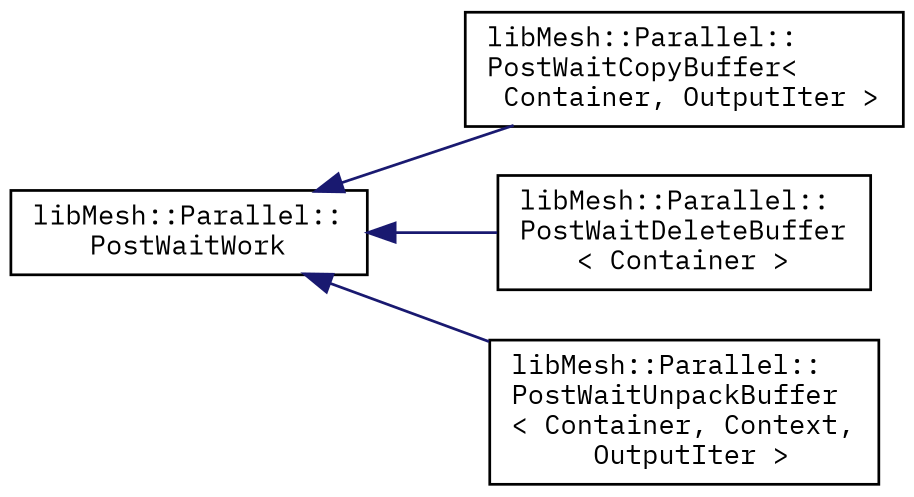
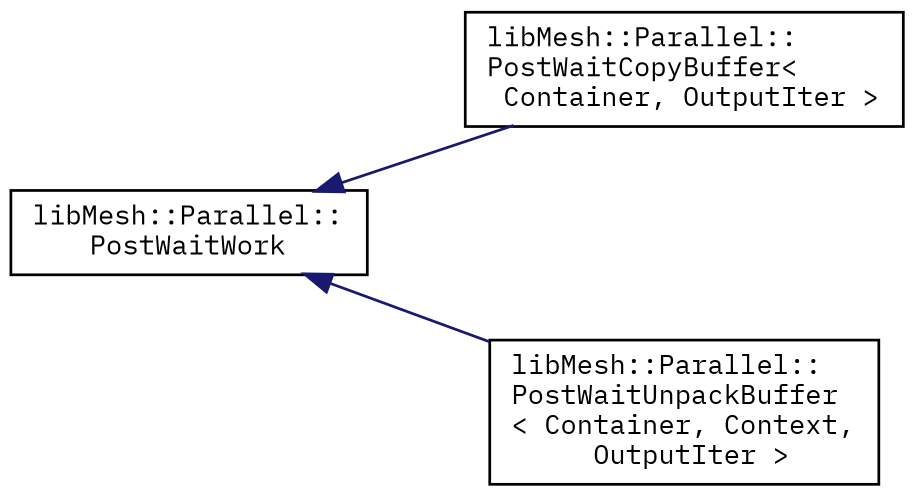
node "libMesh::Parallel:: PostWaitDeleteBuffer < Container >": removed
